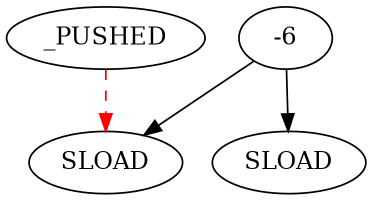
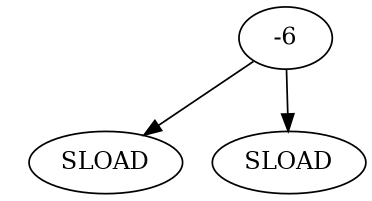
node "_PUSHED": removed
